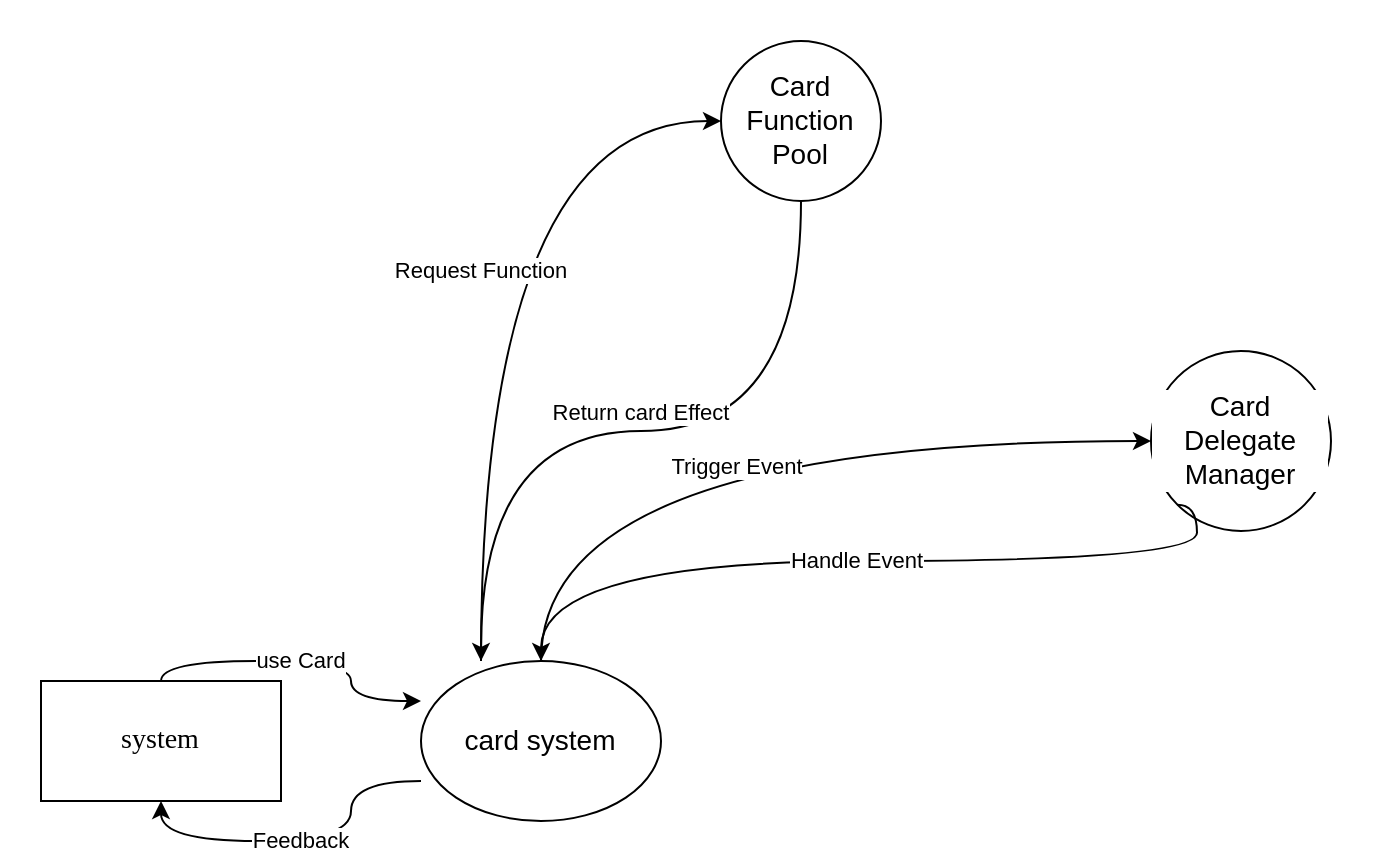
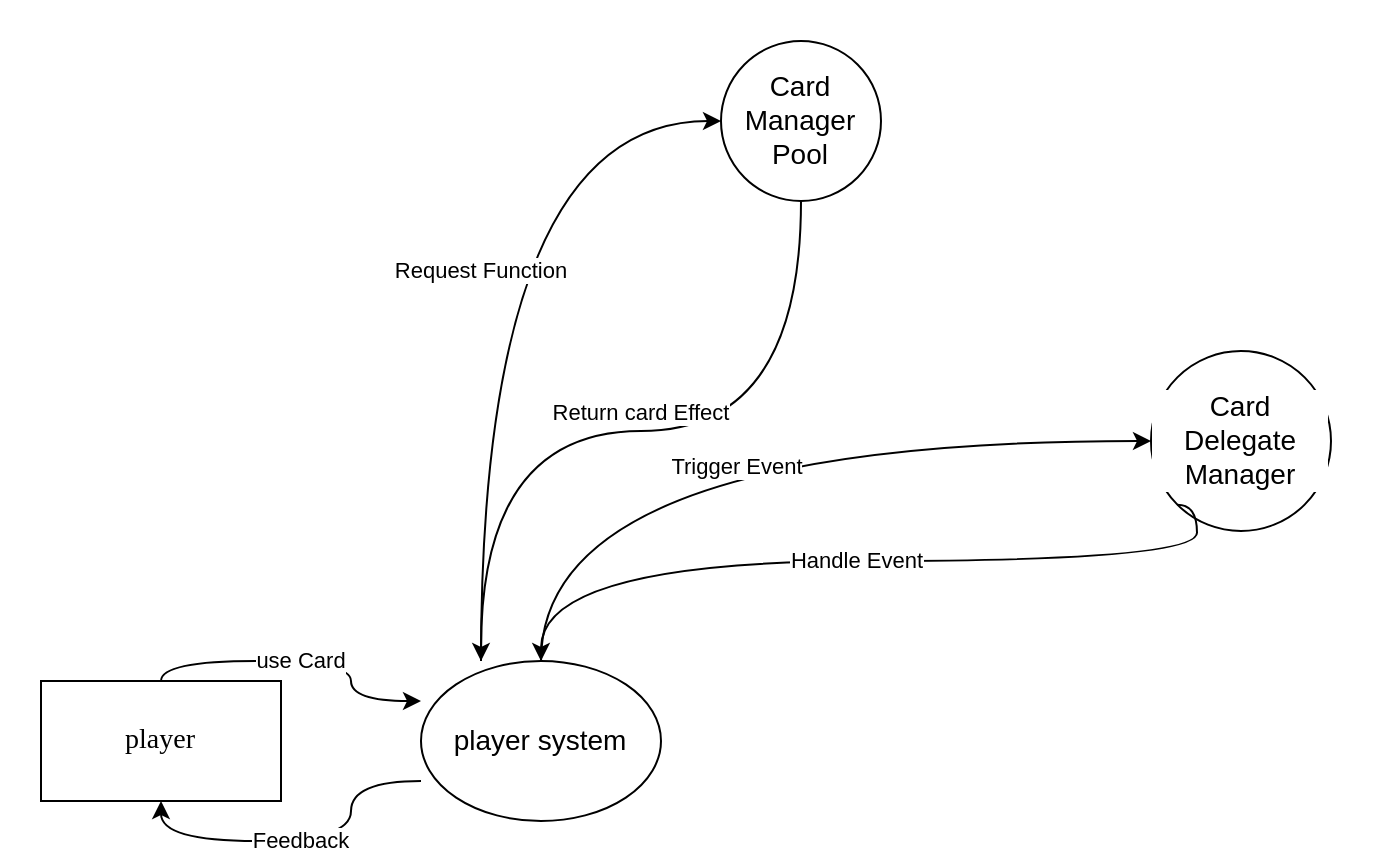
node "Card Function Pool": label "Card Function Pool" -> "Card Manager Pool"
node "system": label "system" -> "player"
node "card system": label "card system" -> "player system"
